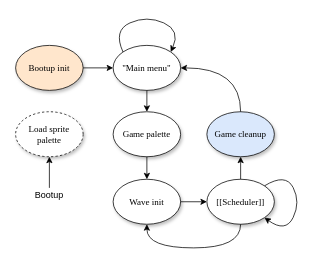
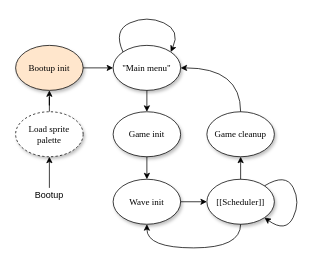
edge "Load sprite palette" -> "Bootup init": added
node "Game cleanup": fillcolor #dae8fc -> #ffffff
node "Game palette": label "Game palette" -> "Game init"
